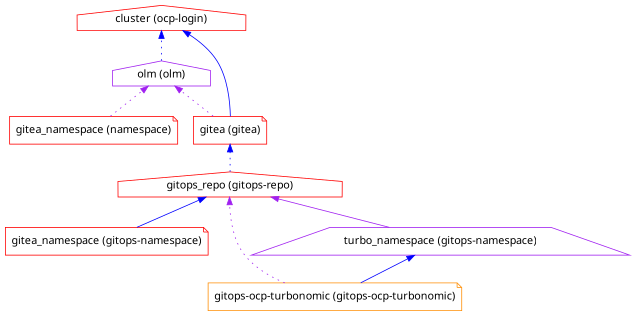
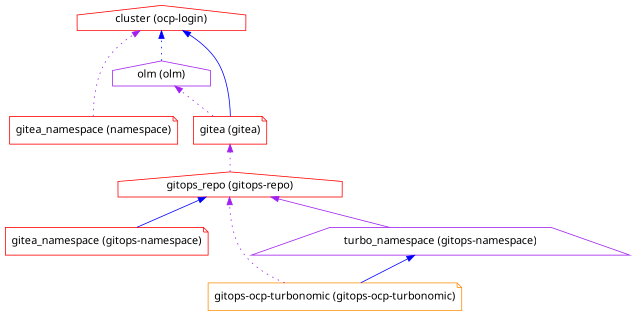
edge "gitea_namespace (namespace)" -> "olm (olm)": now "gitea_namespace (namespace)" -> "cluster (ocp-login)"
edge "gitops_repo (gitops-repo)" -> "gitea (gitea)": color blue -> purple
